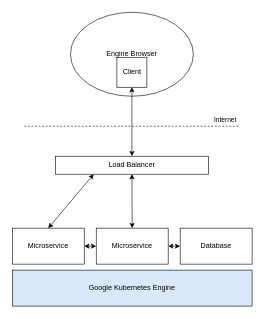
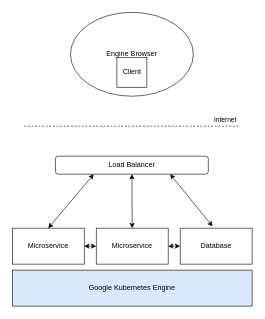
edge "Client" -- "Load Balancer": removed
node "Load Balancer": shape rectangle -> rounded rectangle
edge "Load Balancer" -- "Database": added
